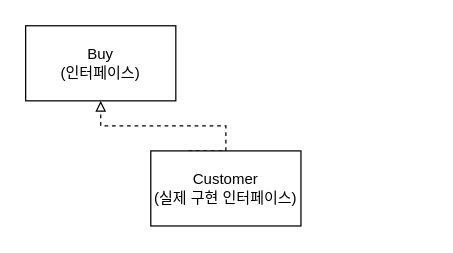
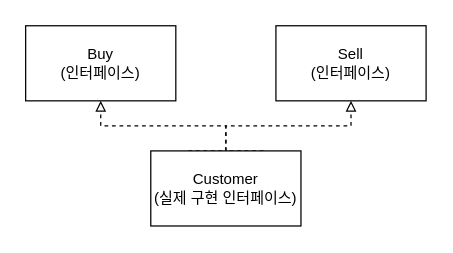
node "Sell (인터페이스)": added
edge "Customer (실제 구현 인터페이스)" -> "Sell (인터페이스)": added
